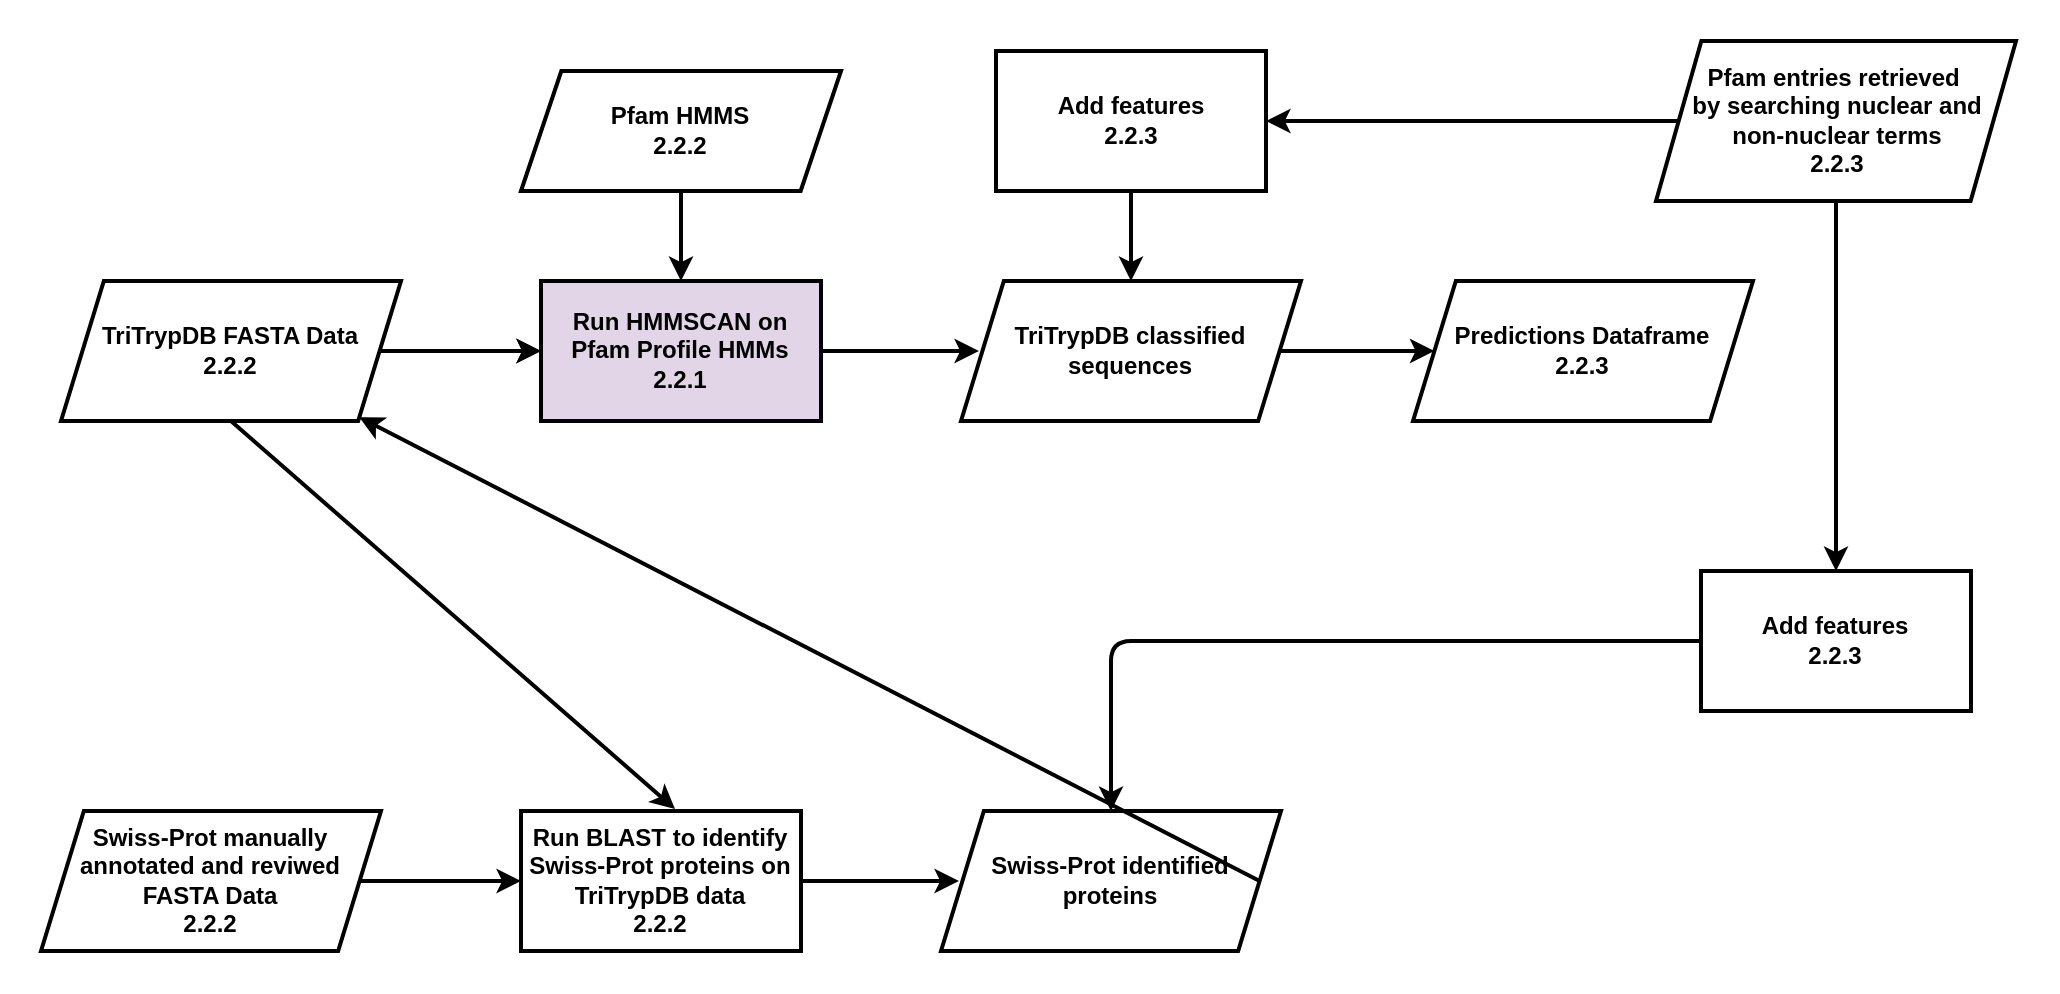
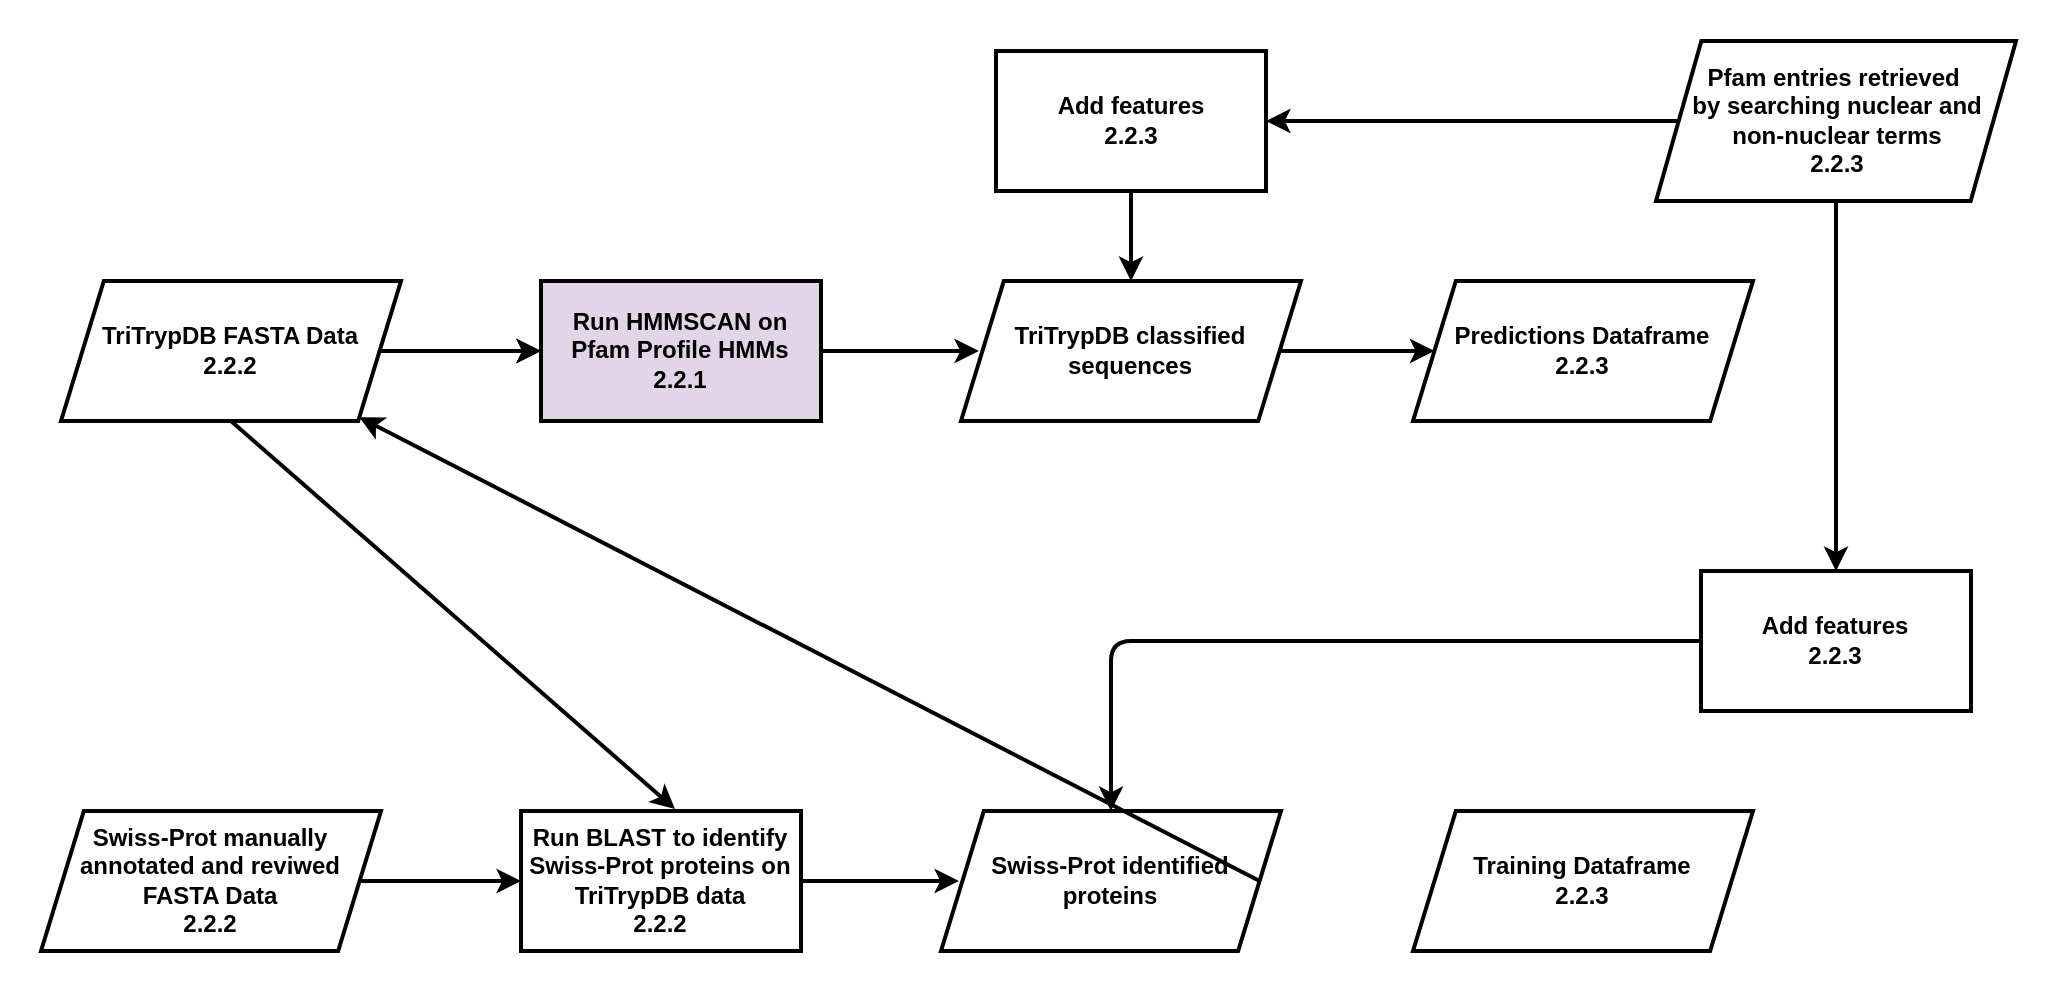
node "Pfam HMMS 2.2.2": removed
edge "Pfam HMMS 2.2.2" -> "Run HMMSCAN on Pfam Profile HMMs 2.2.1": removed
node "Training Dataframe 2.2.3": added
